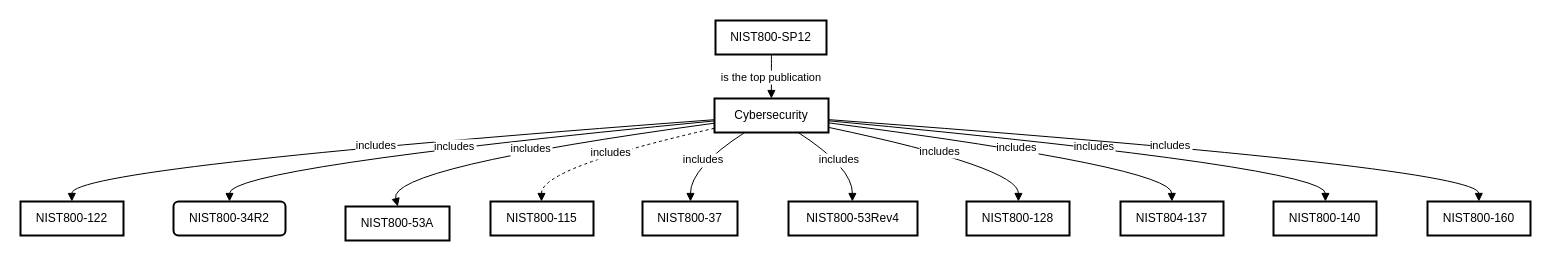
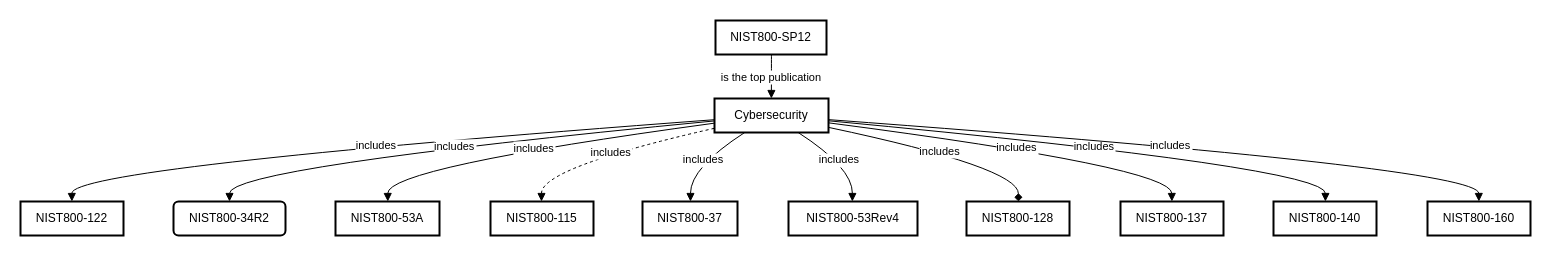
edge "Cybersecurity" -> "NIST800-128": arrowhead block -> diamond
node "NIST804-137": label "NIST804-137" -> "NIST800-137"
node "NIST800-53A": moved (398, 224) -> (388, 219)
